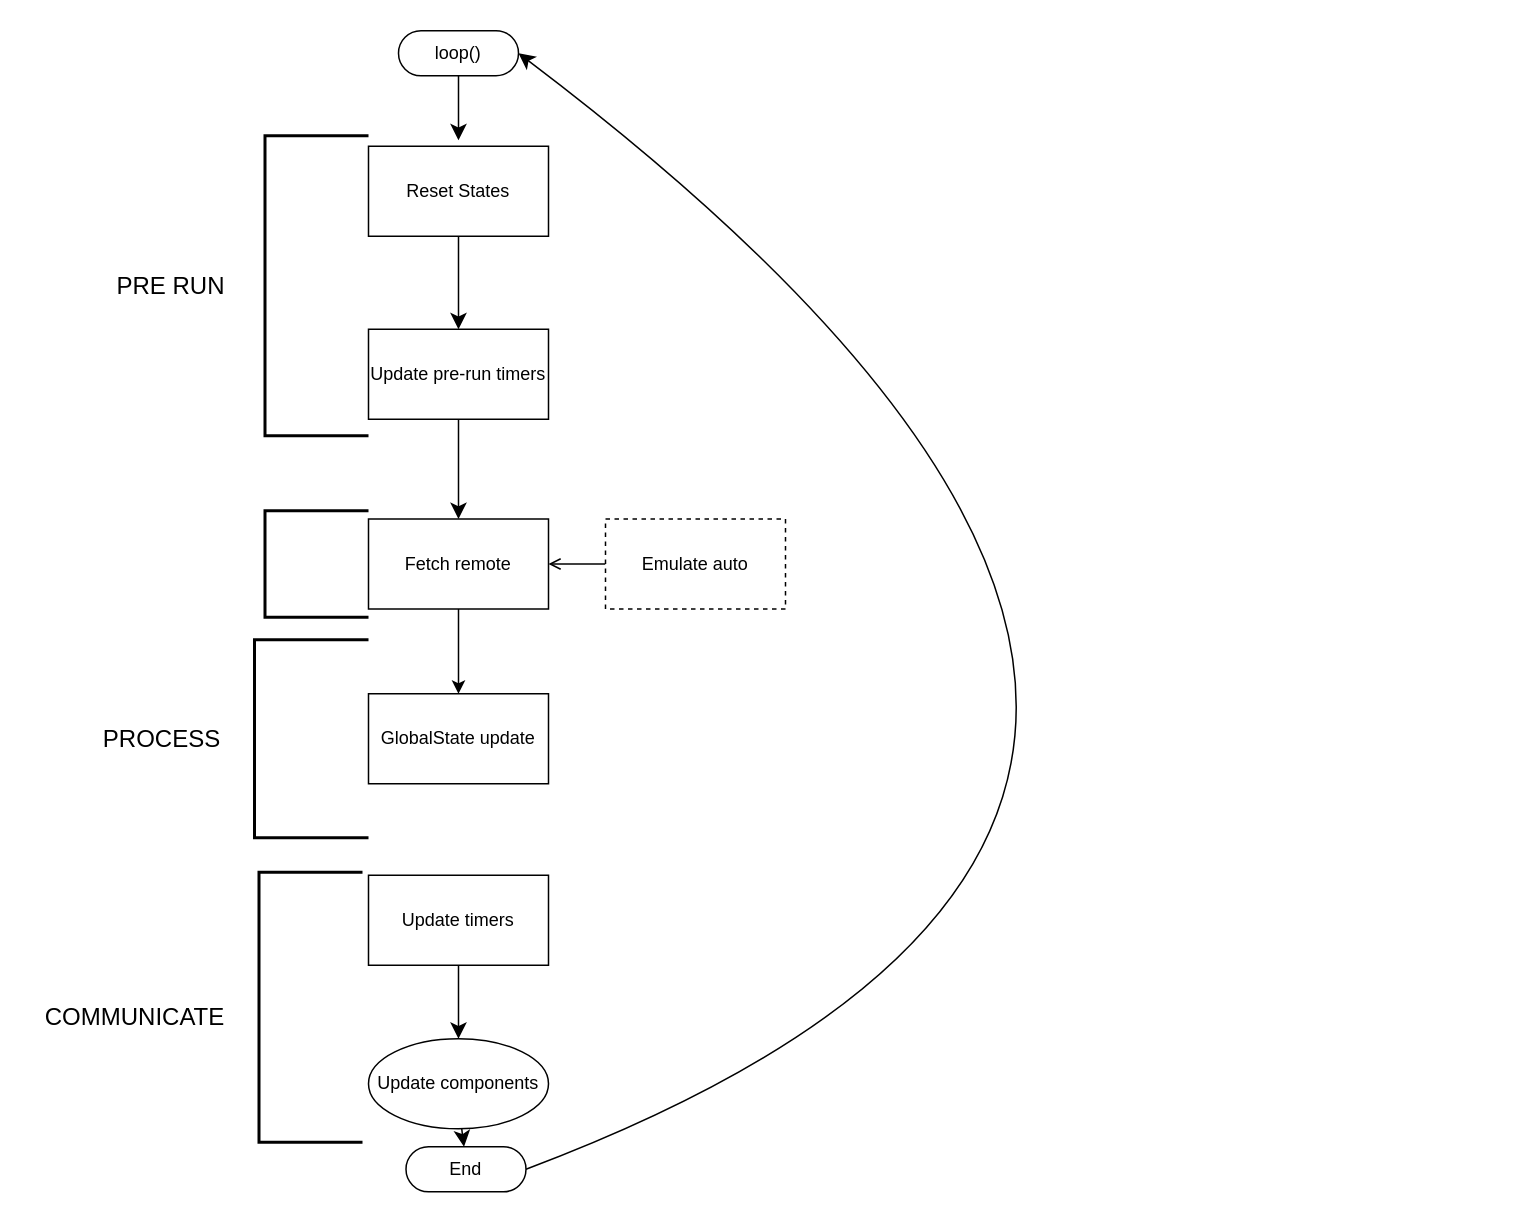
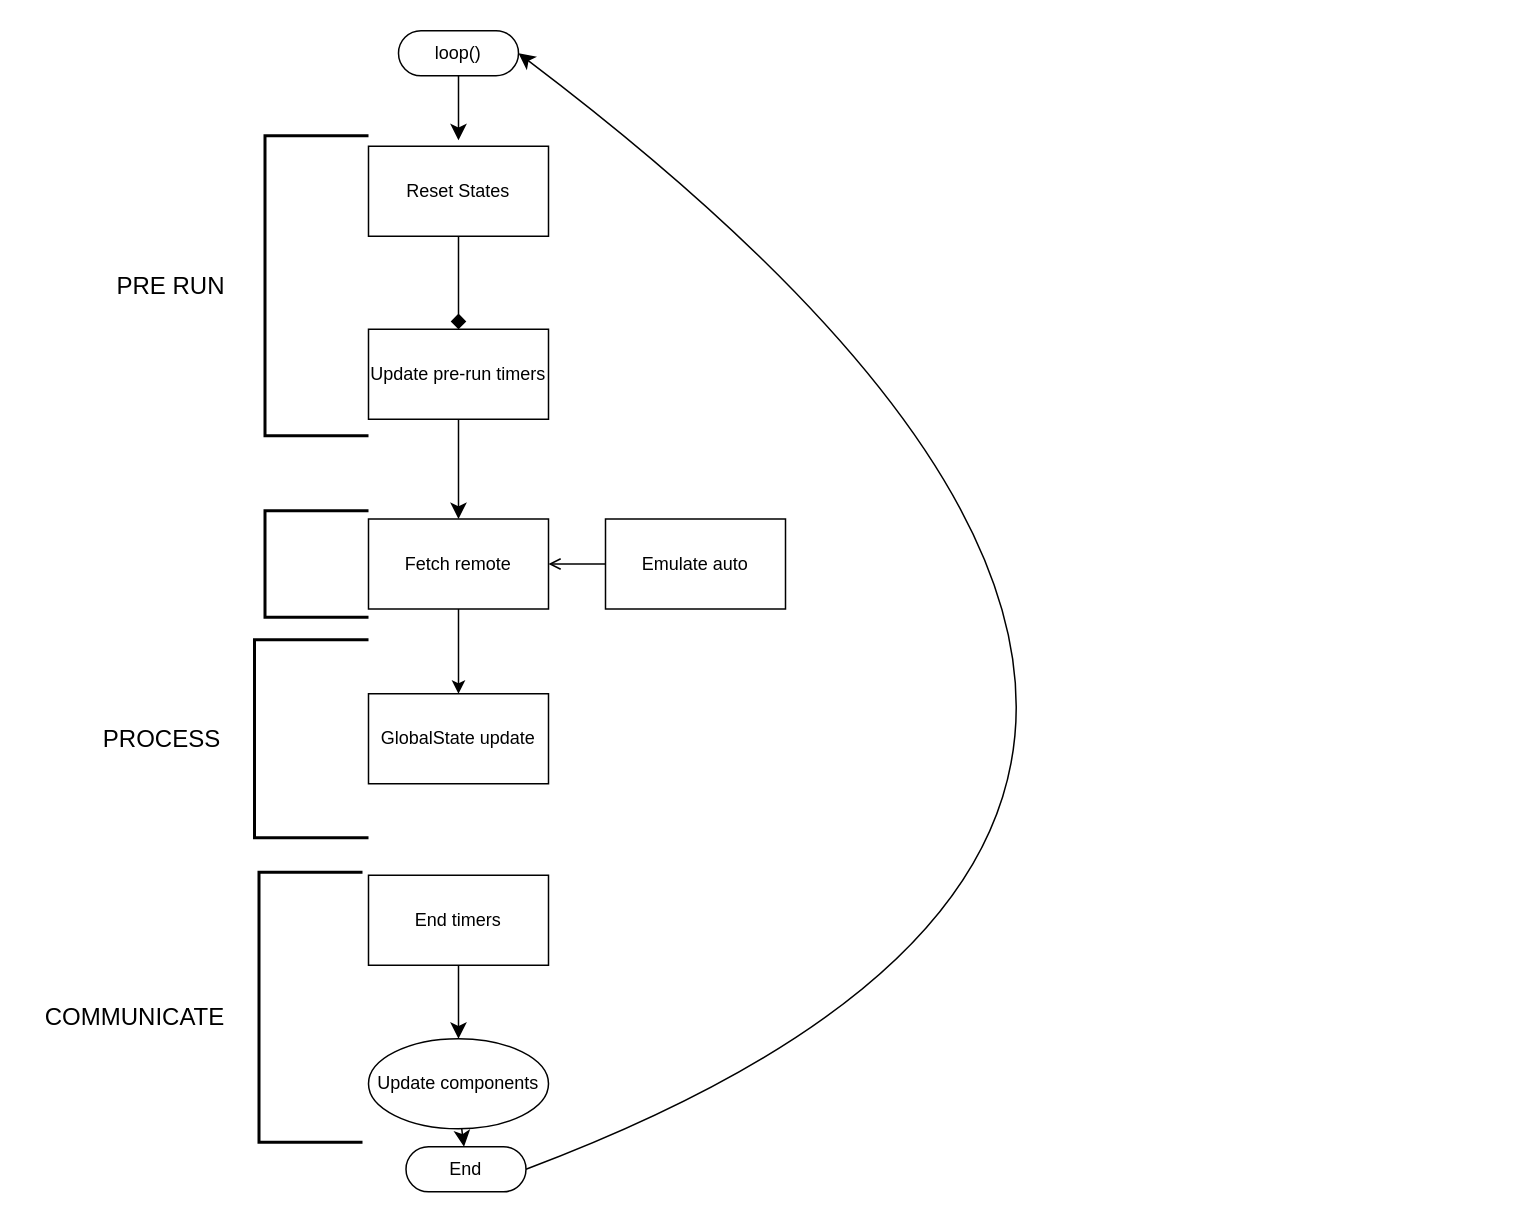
edge "Reset States" -> "Update pre-run timers": arrowhead classic -> diamond
node "Emulate auto": style dashed -> solid
node "Update timers": label "Update timers" -> "End timers"
